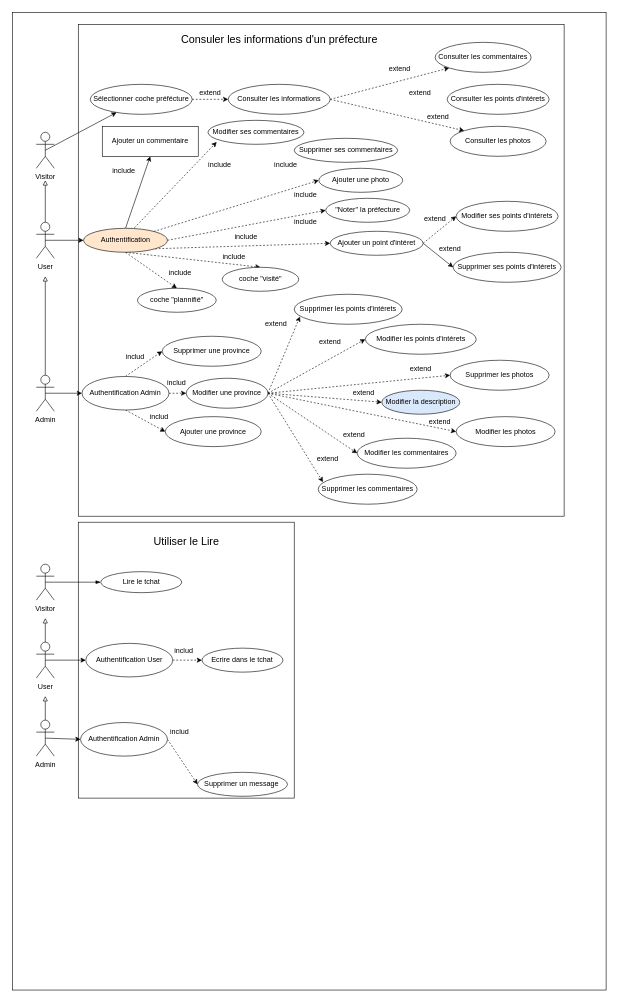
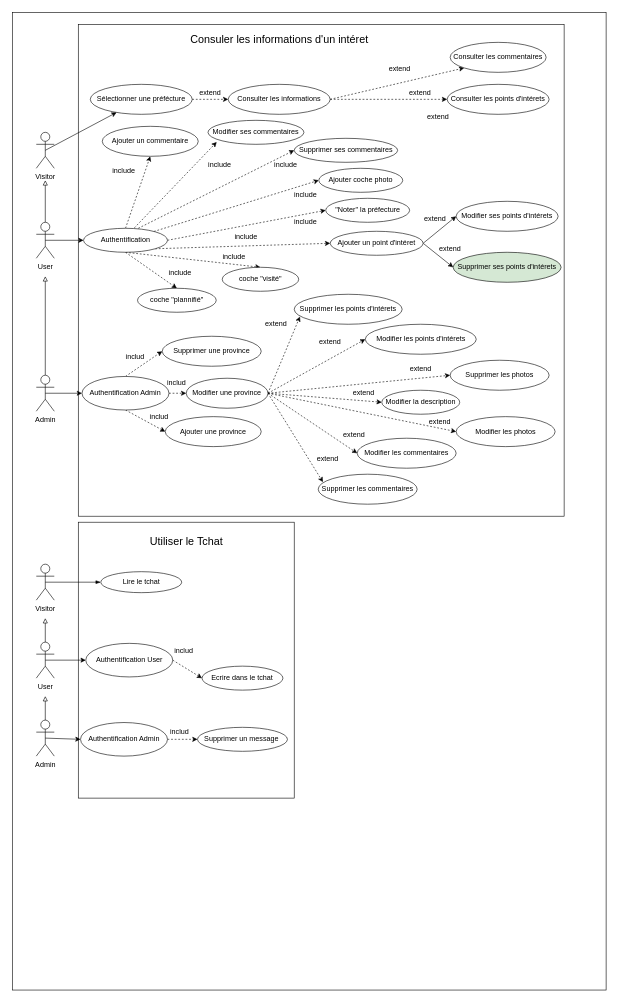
node "Consuler les informations d'un préfecture": label "Consuler les informations d'un préfecture" -> "Consuler les informations d'un intéret"
node "Consulter les commentaires": moved (483, 57) -> (498, 57)
node "Sélectionner coche préfécture": label "Sélectionner coche préfécture" -> "Sélectionner une préfécture"
edge "Consulter les informations" -> "Consulter les points d'intérets": added
edge "Consulter les informations" -> "Consulter les photos": removed
node "Ajouter un commentaire": shape rectangle -> ellipse
node "Consulter les photos": removed
node "Ajouter une photo": label "Ajouter une photo" -> "Ajouter coche photo"
edge "Authentification" -> "Ajouter un commentaire": style solid -> dashed
edge "Authentification" -> "Supprimer ses commentaires": added
edge "Ajouter un point d'intéret" -> "Modifier ses points d'intérets": style dashed -> solid
node "Authentification": fillcolor #ffe6cc -> #ffffff
node "Supprimer ses points d'intérets": fillcolor #ffffff -> #d5e8d4
node "Modifier la description": fillcolor #dae8fc -> #ffffff
node "Utiliser le Lire": label "Utiliser le Lire" -> "Utiliser le Tchat"
node "Ecrire dans le tchat": moved (243, 660) -> (243, 678)
node "Supprimer un message": moved (243, 785) -> (243, 740)
